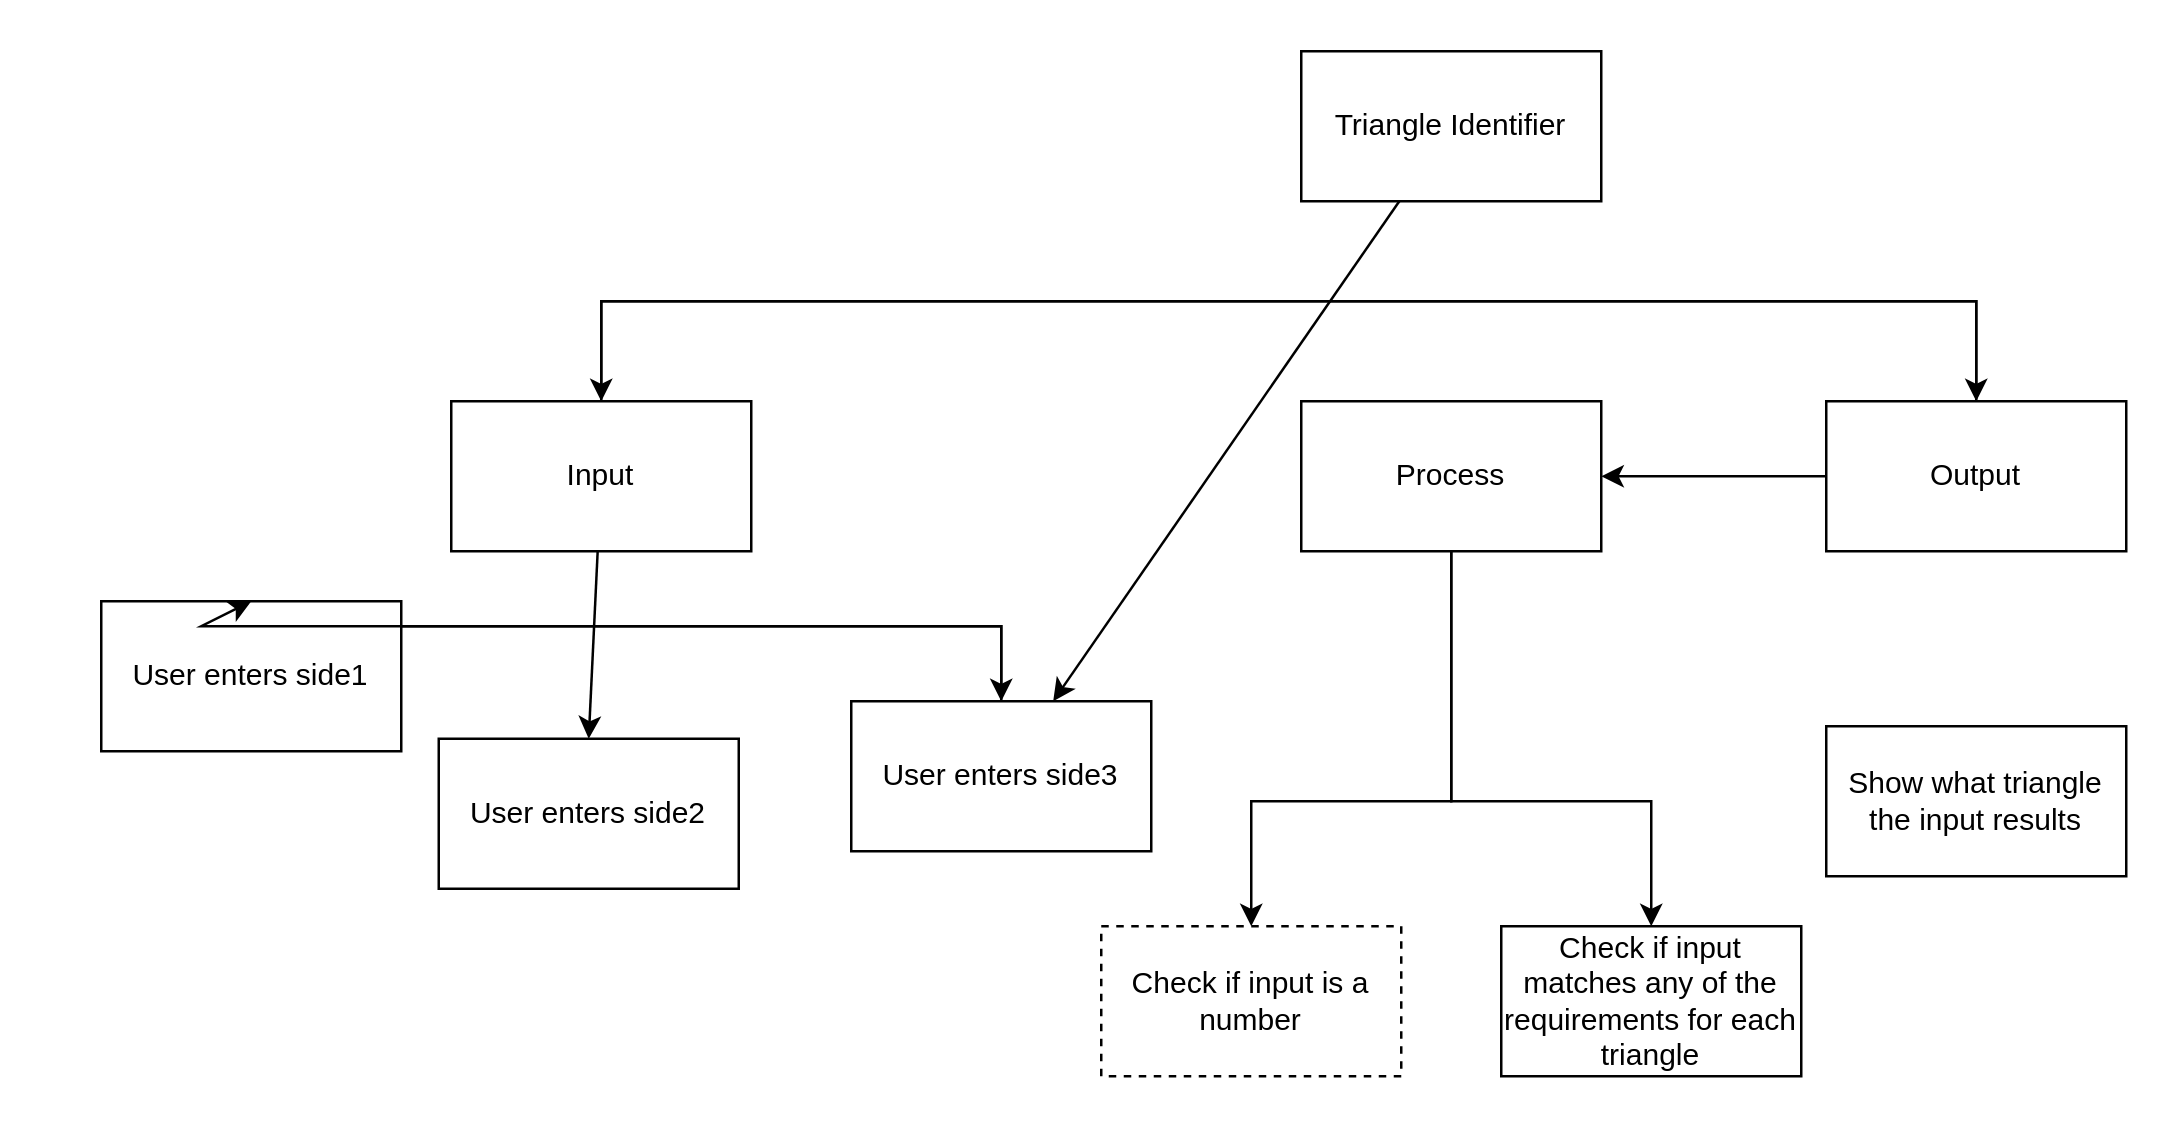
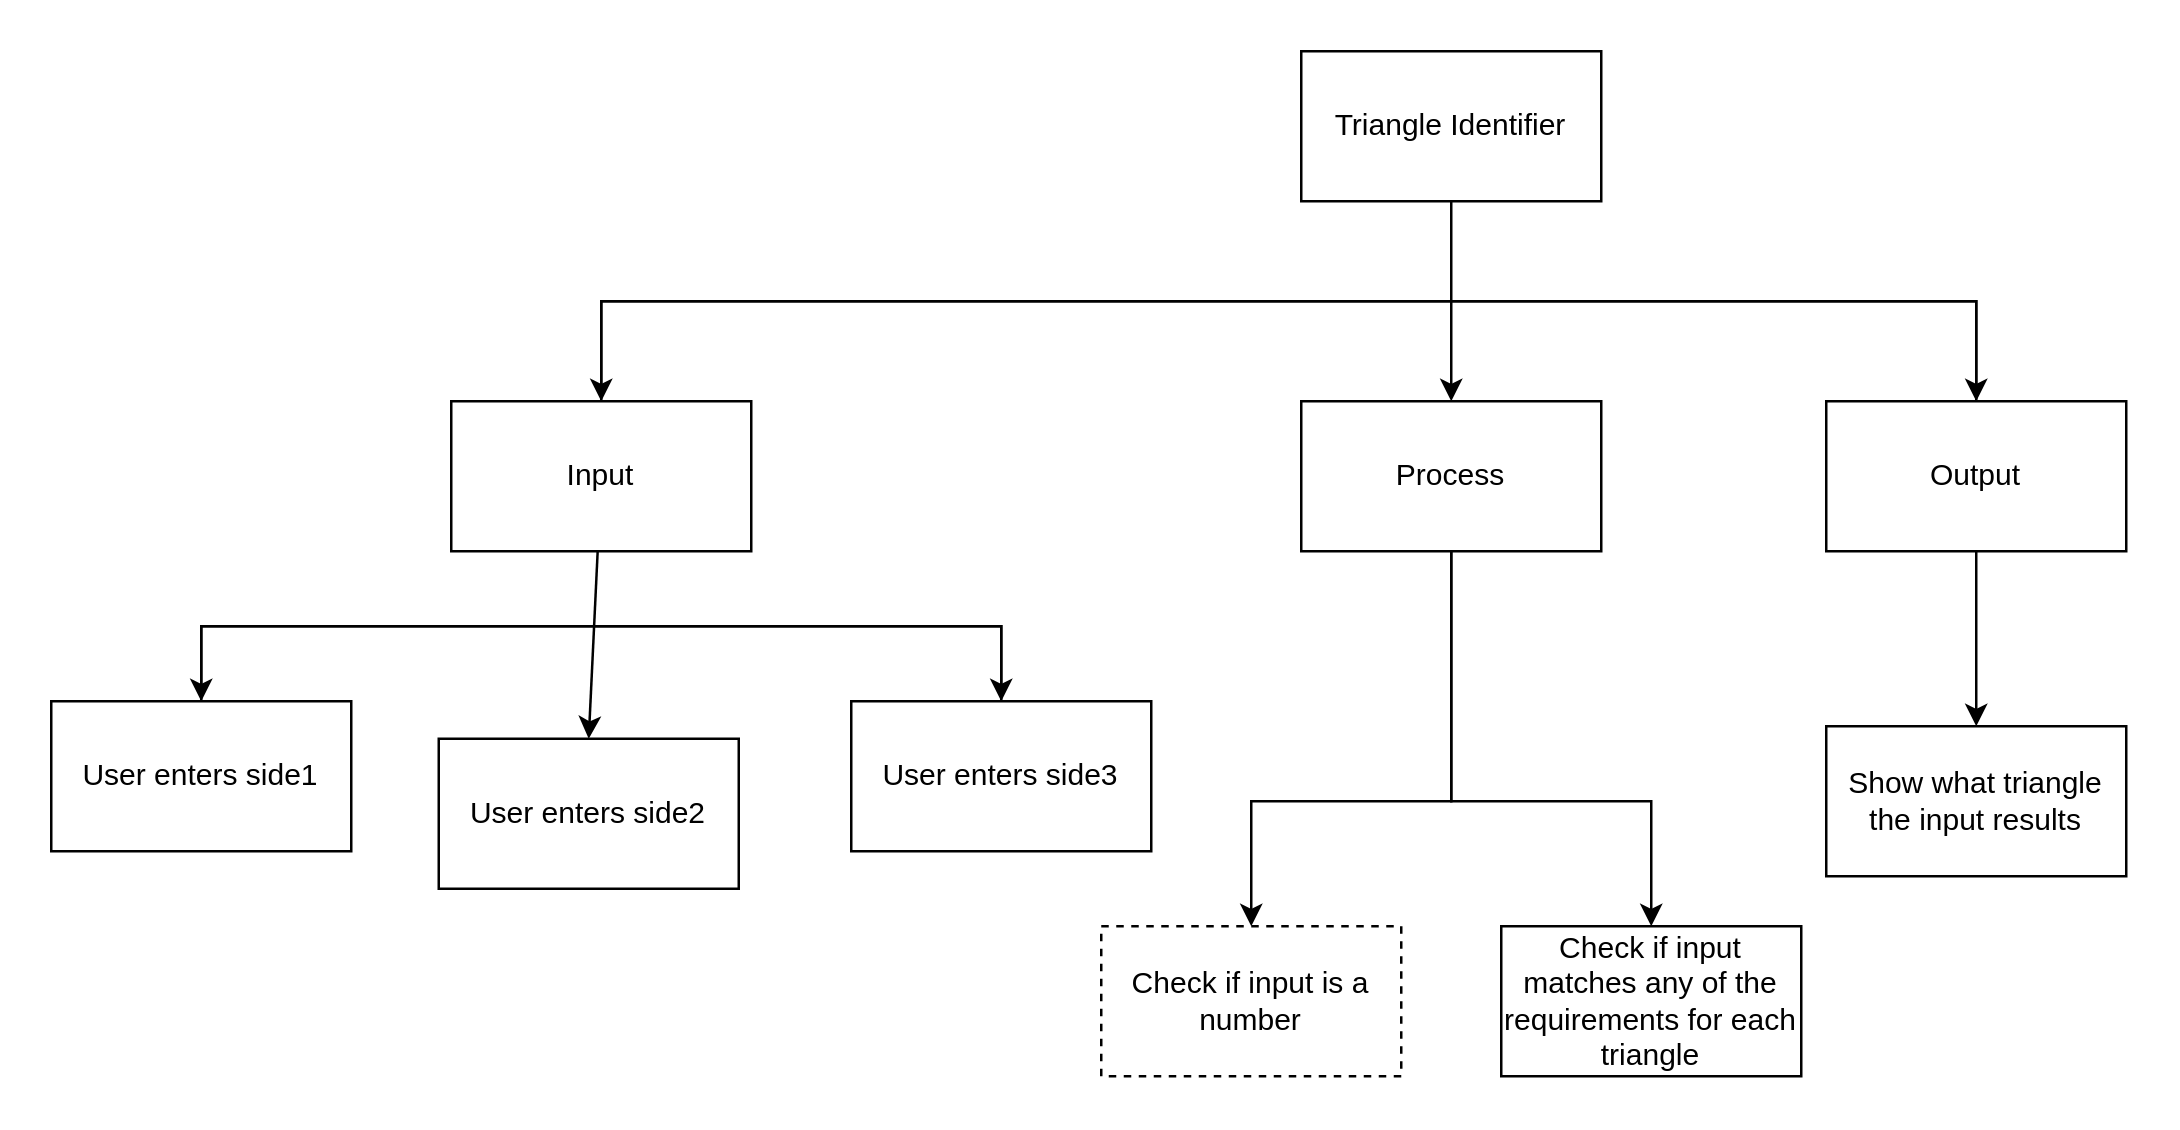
edge "Output" -> "Process": now "Output" -> "Show what triangle the input results"
edge "Triangle Identifier" -> "User enters side3": now "Triangle Identifier" -> "Process"
node "User enters side1": moved (251, 676) -> (201, 776)
